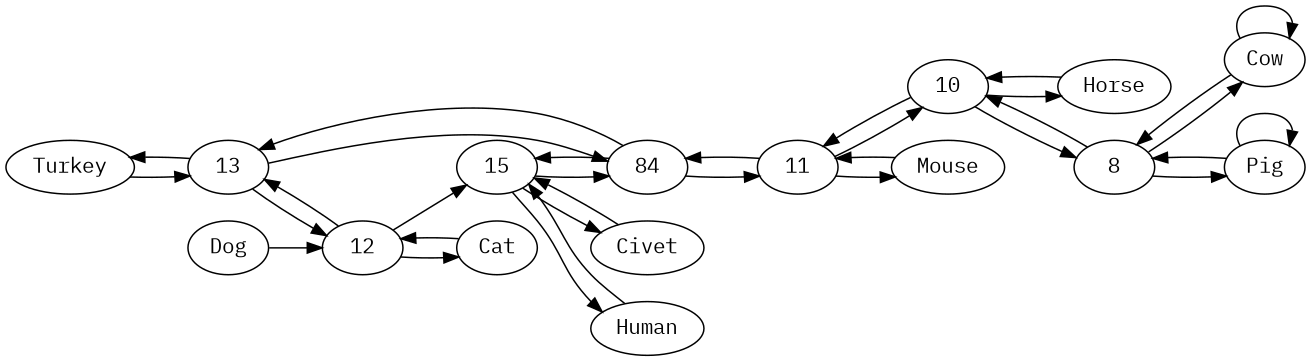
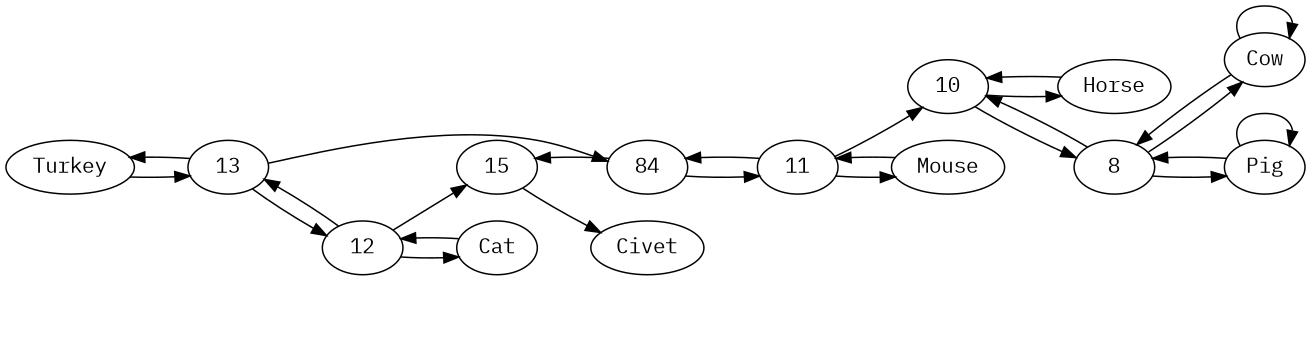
edge "84" -> "13": removed
edge "10" -> "11": removed
edge "15" -> "84": removed
edge "Civet" -> "15": removed
node "Dog": removed
node "Human": removed
